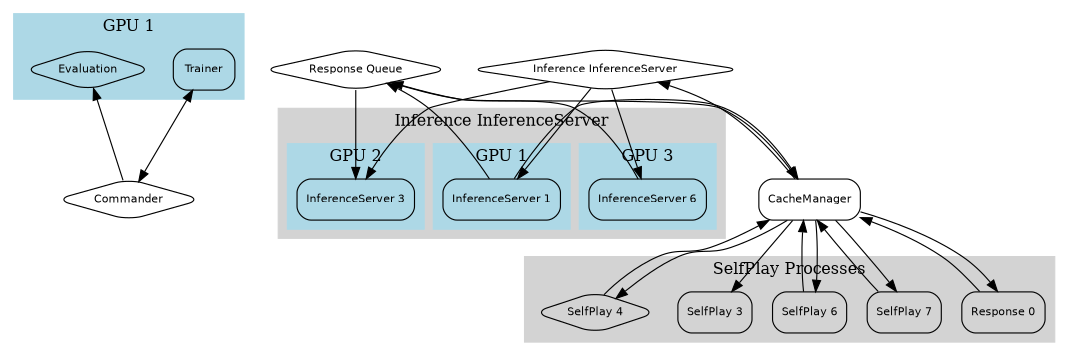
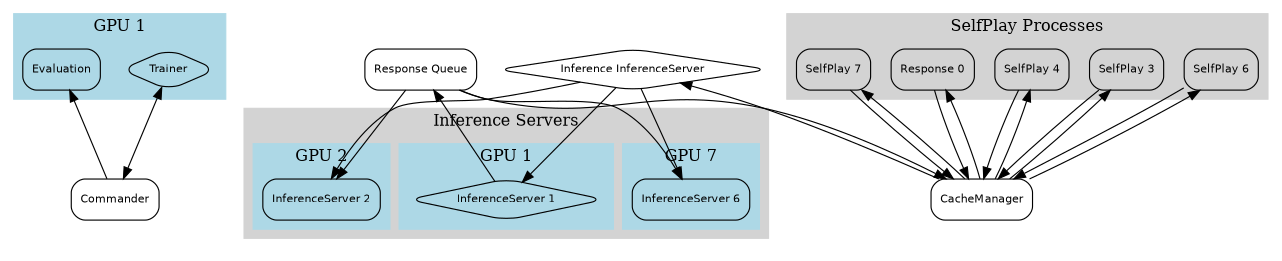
node "Evaluation": shape diamond -> box
node "Trainer": shape box -> diamond
node "Response Queue": shape diamond -> box
edge "InferenceServer 1" -> "CacheManager": now "SelfPlay 3" -> "CacheManager"
edge "InferenceServer 6" -> "Response Queue": reversed
cluster "Inference InferenceServer": label "Inference InferenceServer" -> "Inference Servers"
cluster "GPU 3": label "GPU 3" -> "GPU 7"
node "Commander": shape diamond -> box
node "InferenceServer 3": label "InferenceServer 3" -> "InferenceServer 2"
node "InferenceServer 1": shape box -> diamond
node "SelfPlay 4": shape diamond -> box
